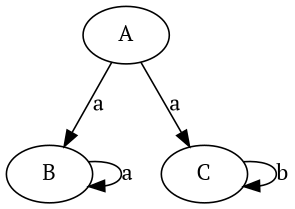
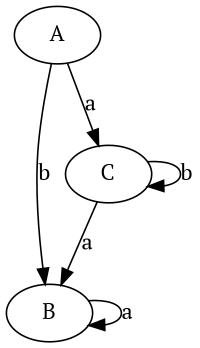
edge "A" -> "B": label "a" -> "b"
edge "C" -> "B": added, label "a"
